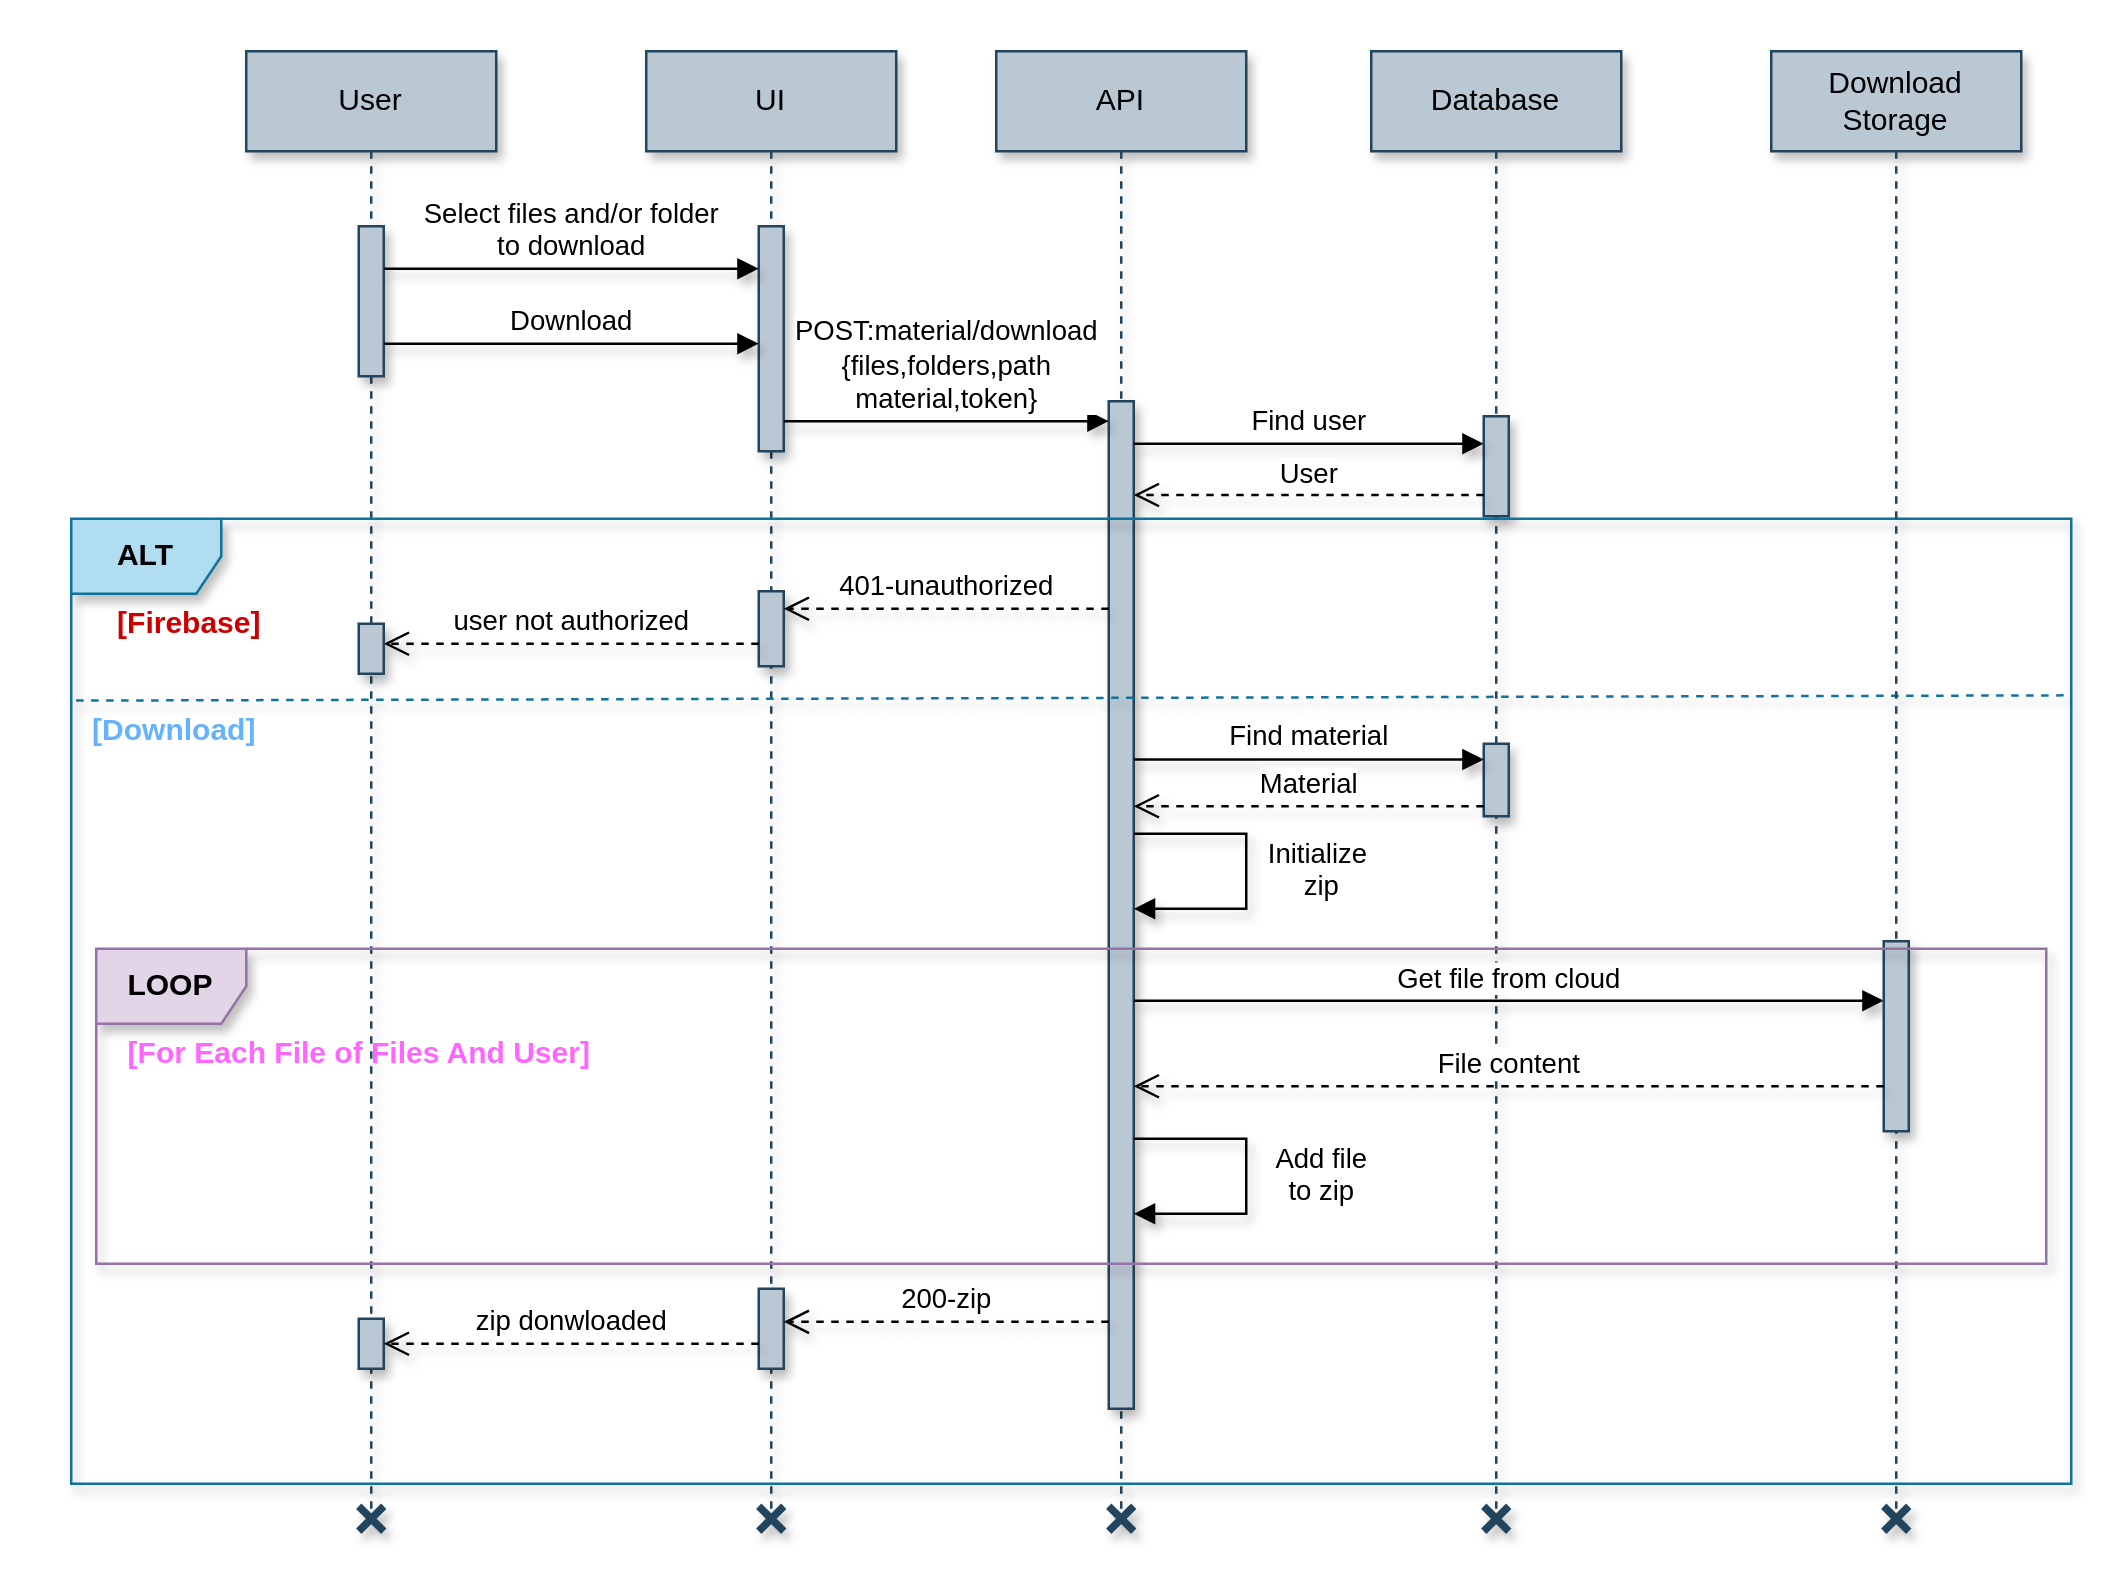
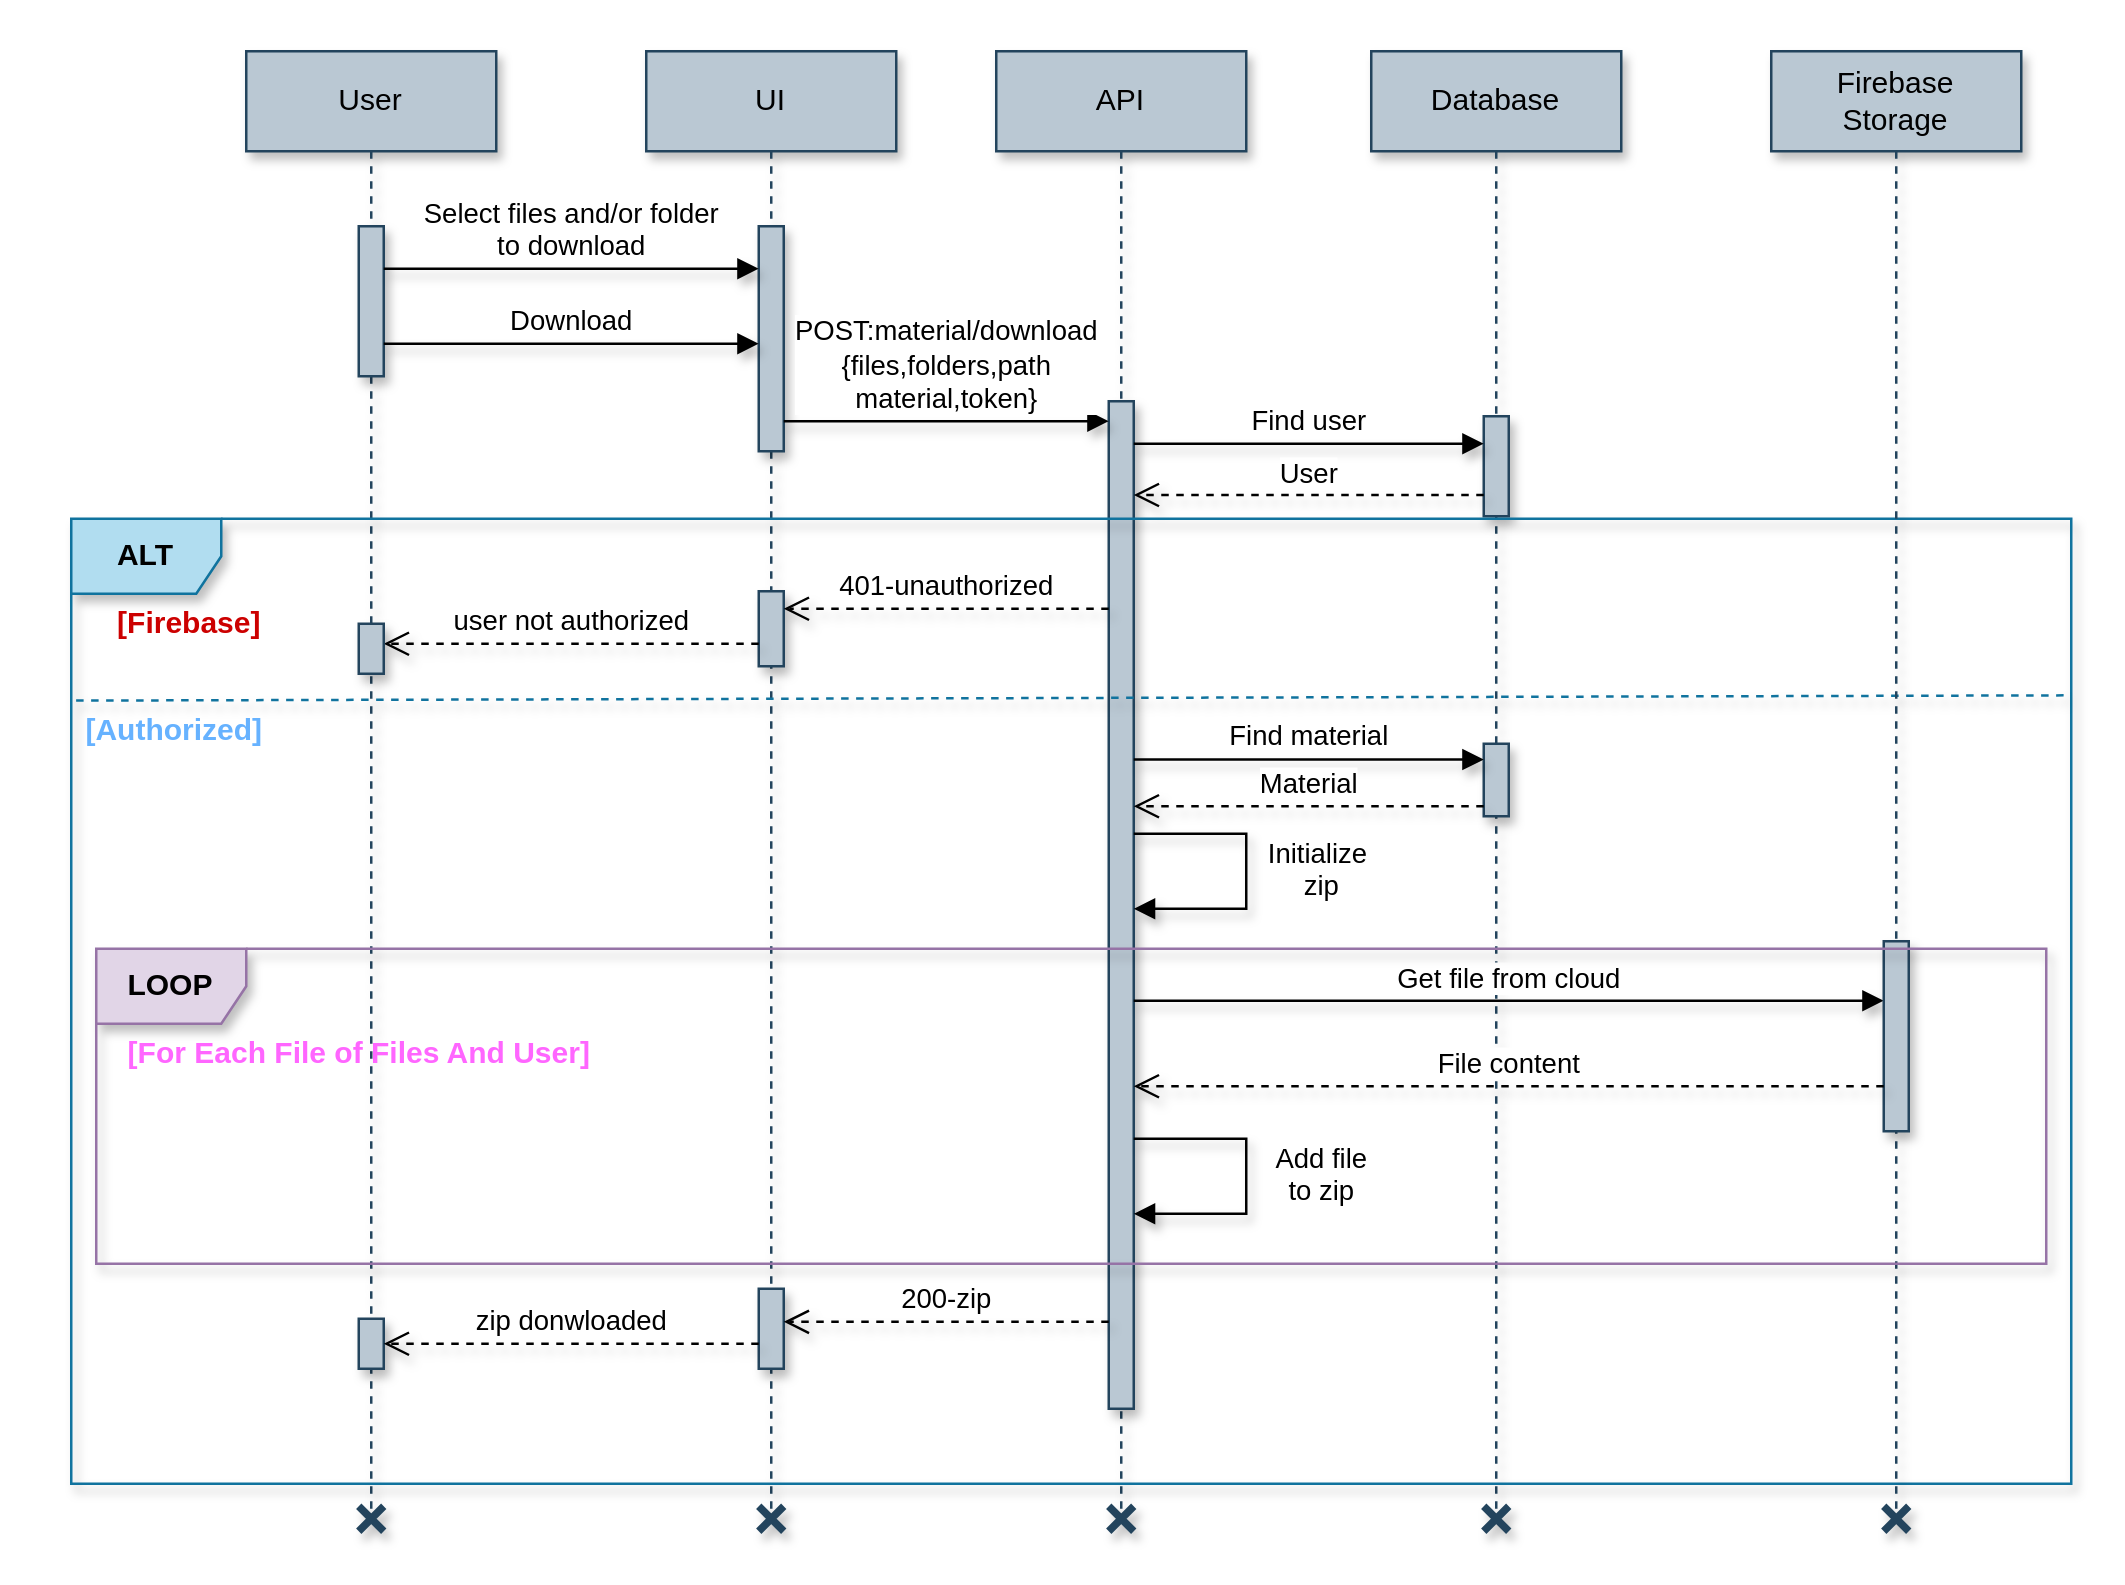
node "Download Storage": label "Download Storage" -> "Firebase Storage"
node "[Download]": label "[Download]" -> "[Authorized]"
